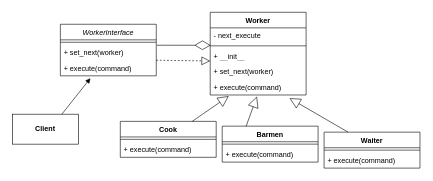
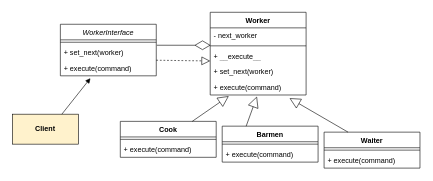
node "- next_execute": label "- next_execute" -> "- next_worker"
node "+ __init__": label "+ __init__" -> "+ __execute__"
node "Client": fillcolor #ffffff -> #fff2cc
